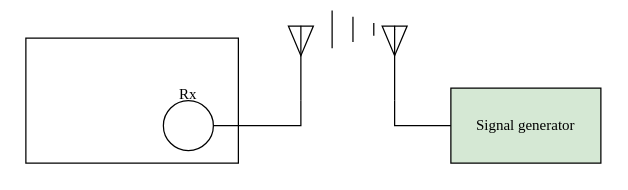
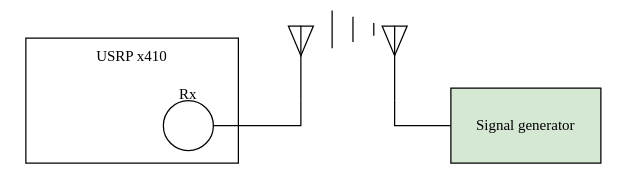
node "USRP x410": added
